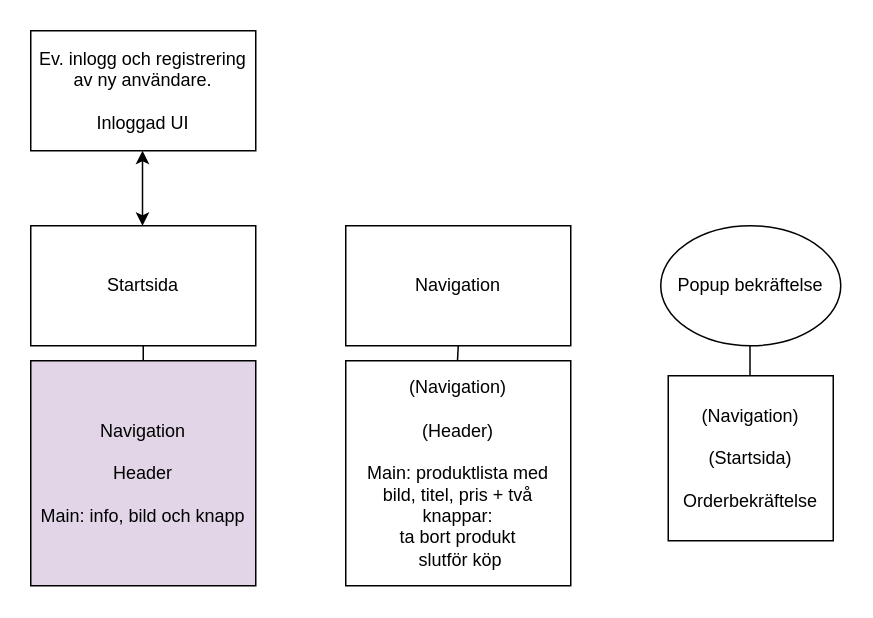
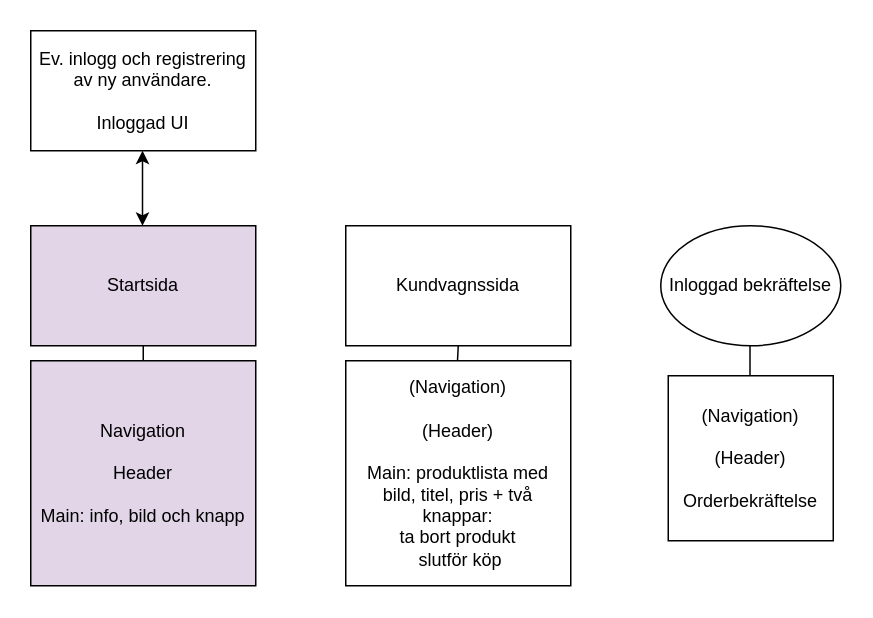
node "Startsida": fillcolor #ffffff -> #e1d5e7
node "Navigation": label "Navigation" -> "Kundvagnssida"
node "Popup bekräftelse": label "Popup bekräftelse" -> "Inloggad bekräftelse"
node "(Navigation) (Startsida) Orderbekräftelse": label "(Navigation) (Startsida) Orderbekräftelse" -> "(Navigation) (Header) Orderbekräftelse"
